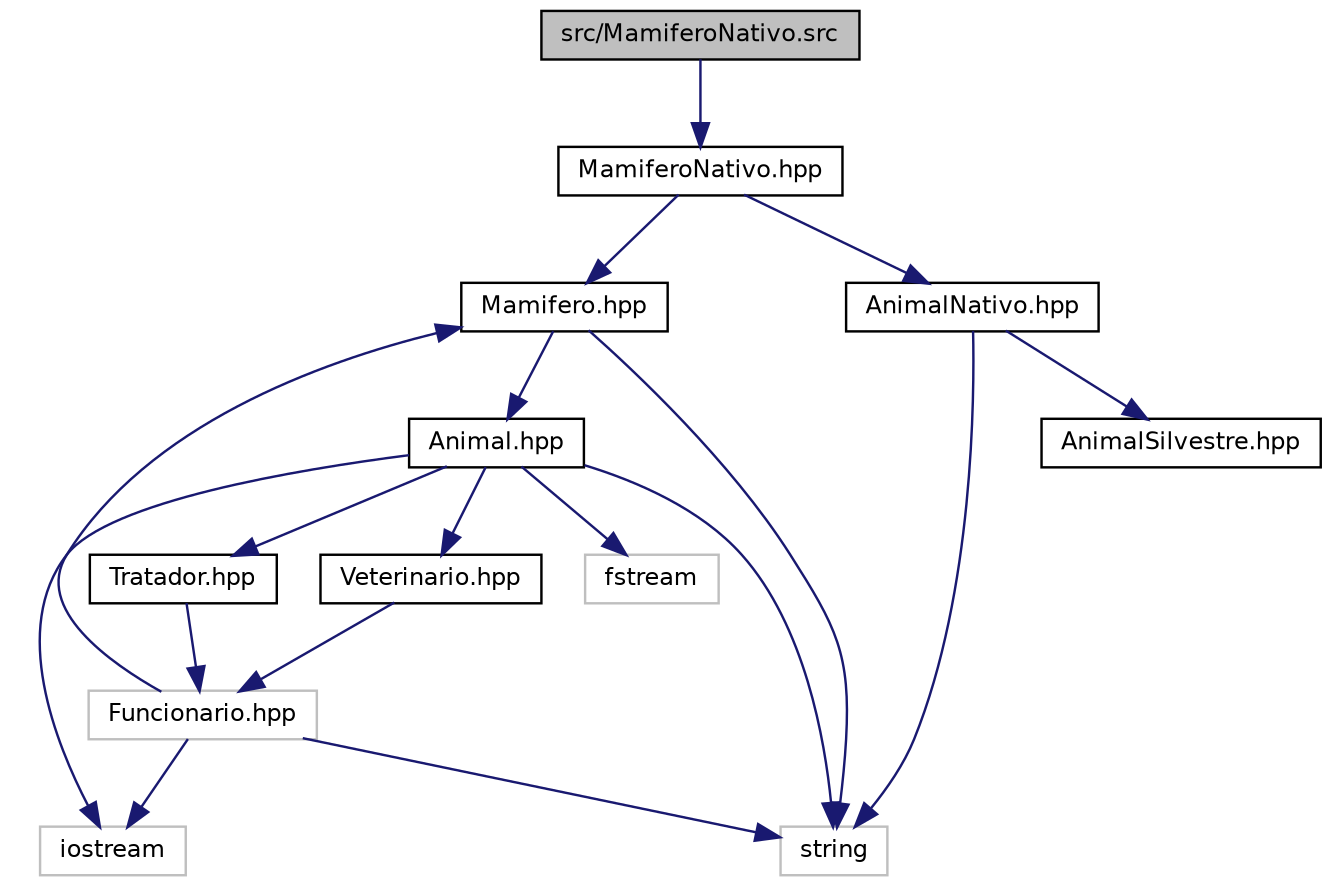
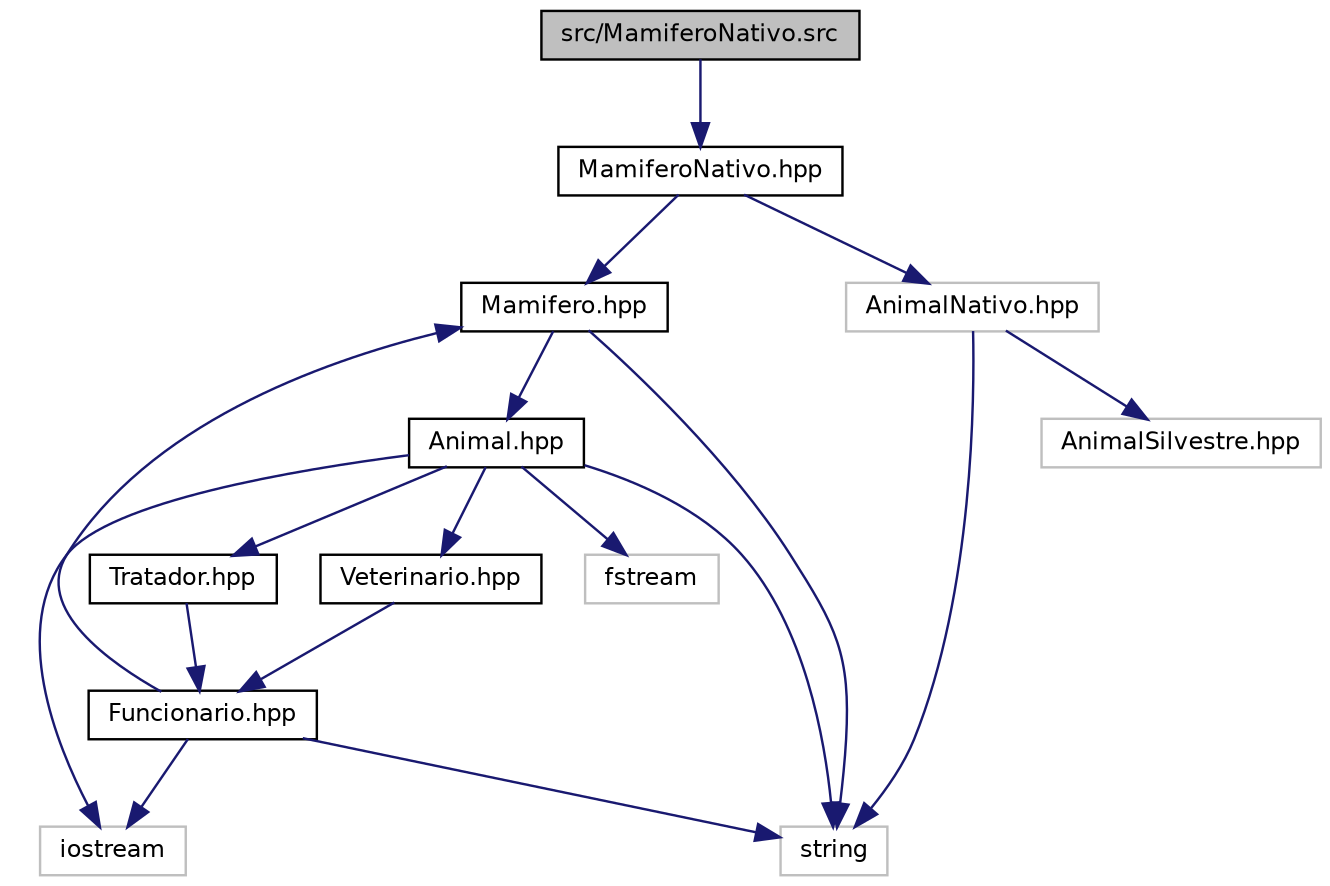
node "AnimalNativo.hpp": color black -> grey75
node "AnimalSilvestre.hpp": color black -> grey75
node "Funcionario.hpp": color grey75 -> black
